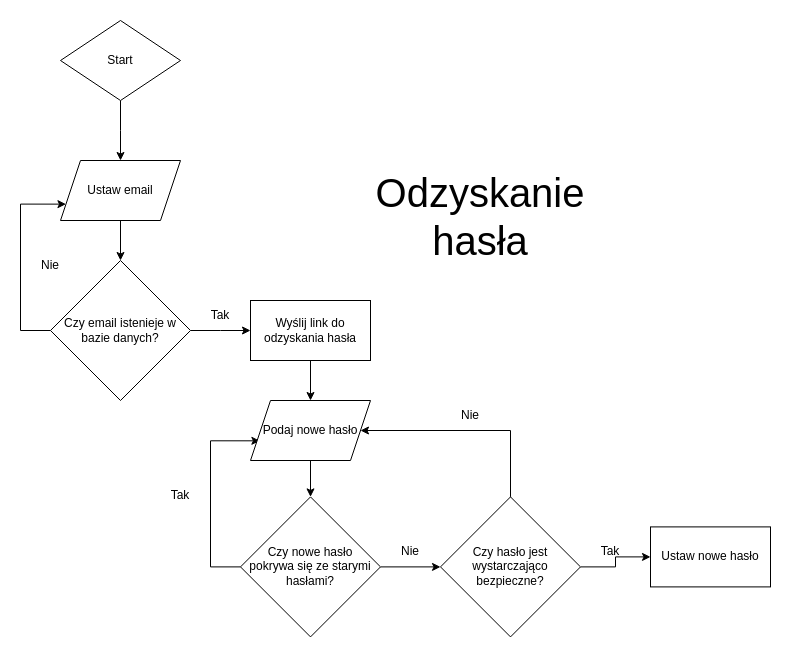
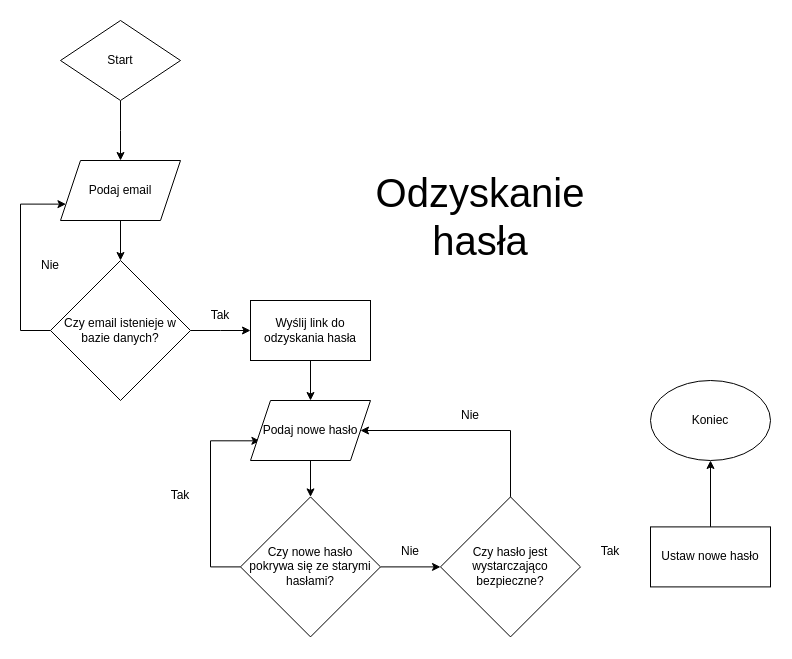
node "Ustaw email": label "Ustaw email" -> "Podaj email"
node "Koniec": added
edge "Ustaw nowe hasło" -> "Koniec": added
edge "Czy hasło jest wystarczająco bezpieczne?" -> "Ustaw nowe hasło": removed
